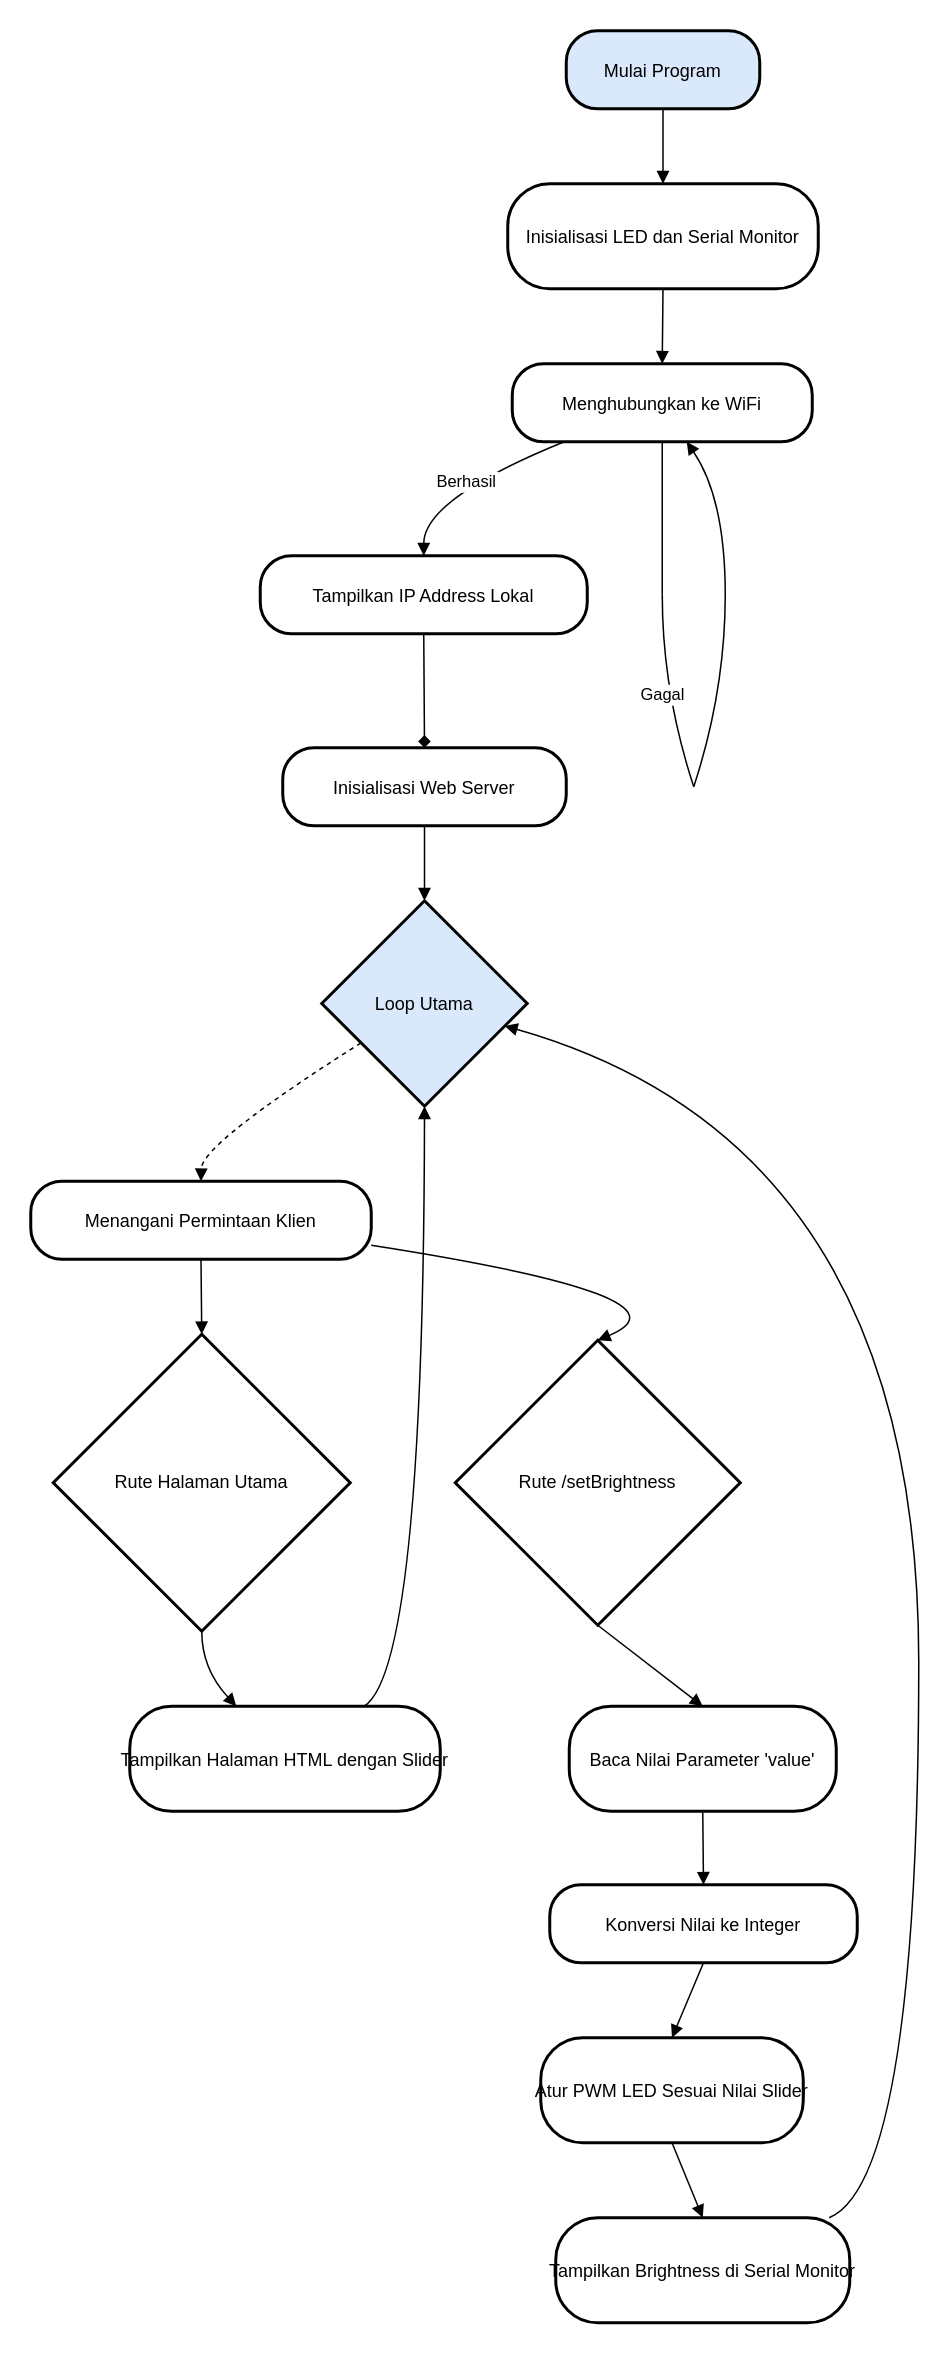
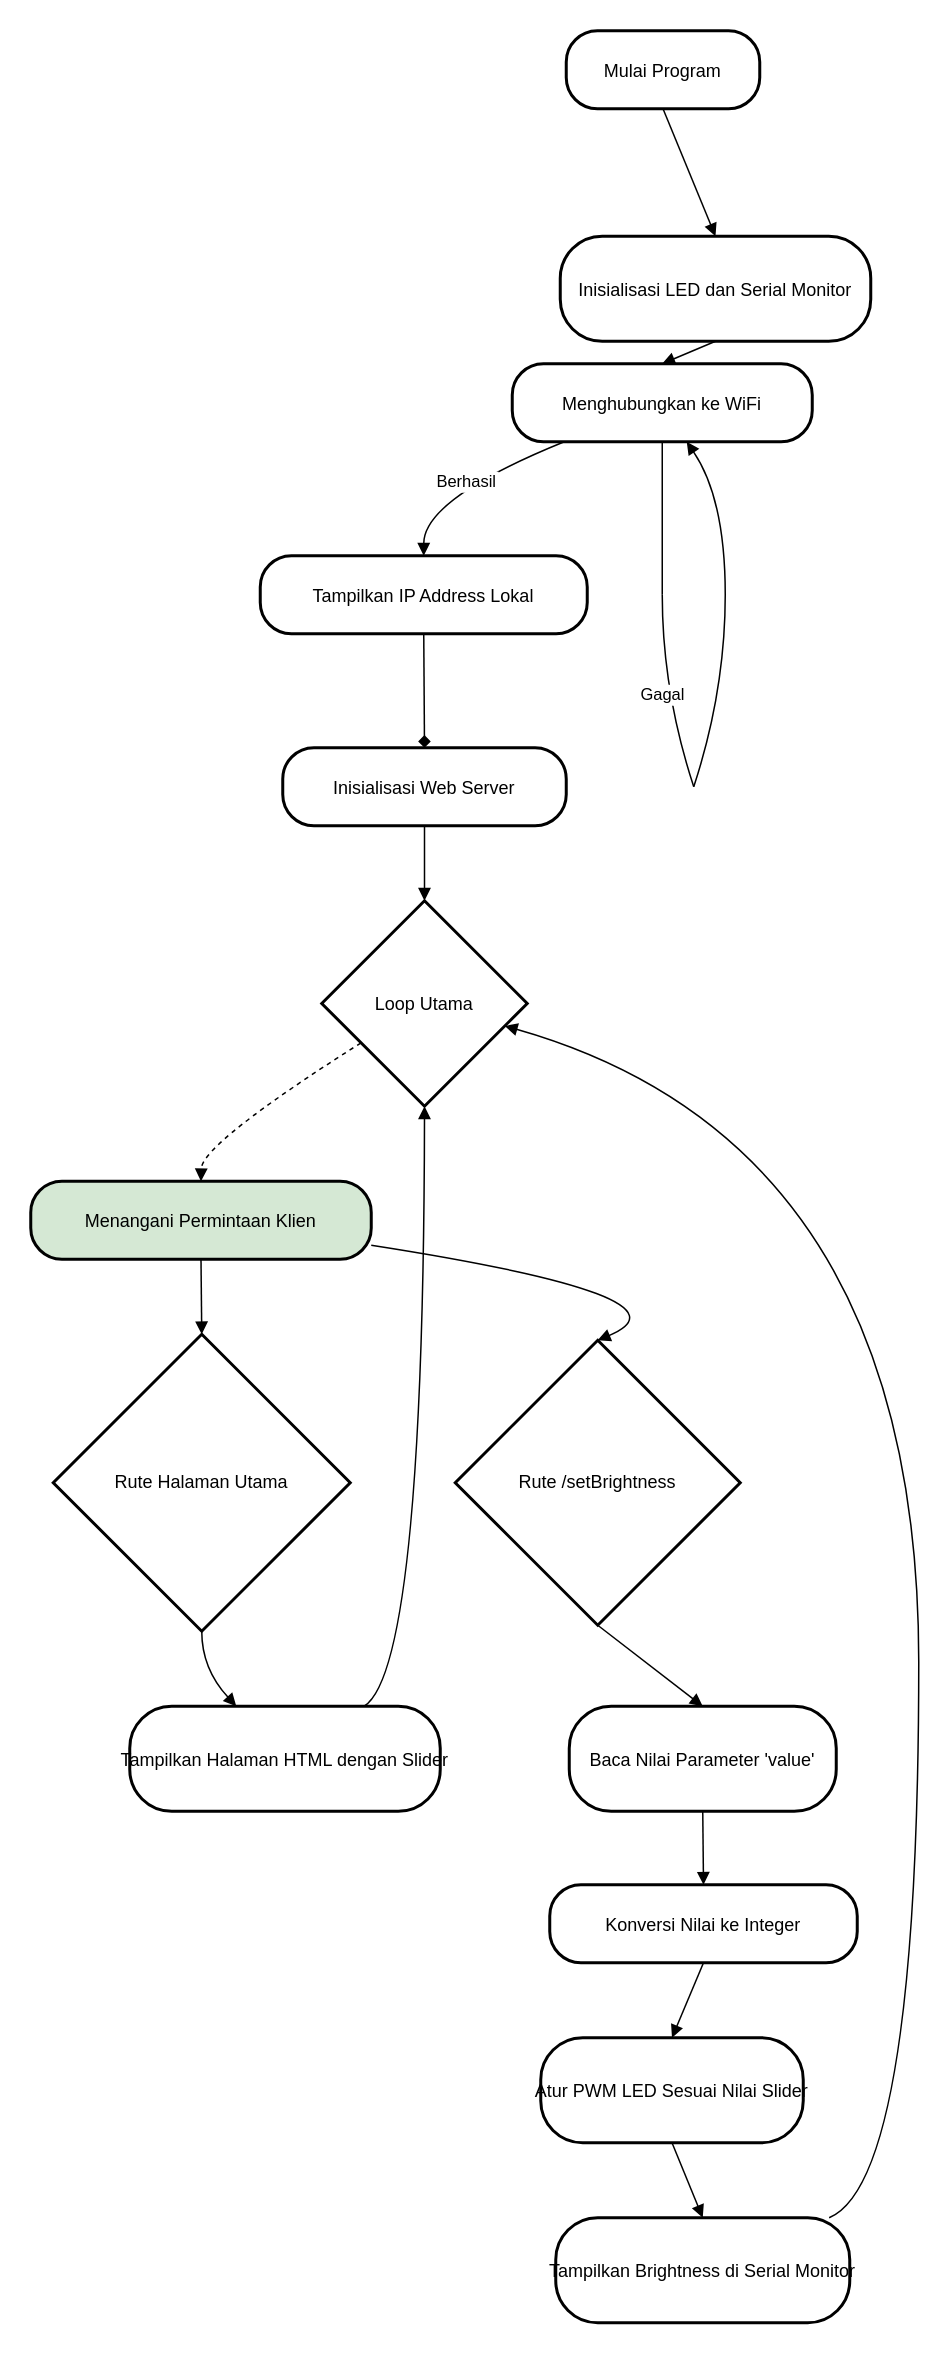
node "Mulai Program": fillcolor #dae8fc -> #ffffff
node "Inisialisasi LED dan Serial Monitor": moved (663, 236) -> (716, 289)
node "Loop Utama": fillcolor #dae8fc -> #ffffff
node "Menangani Permintaan Klien": fillcolor #ffffff -> #d5e8d4
